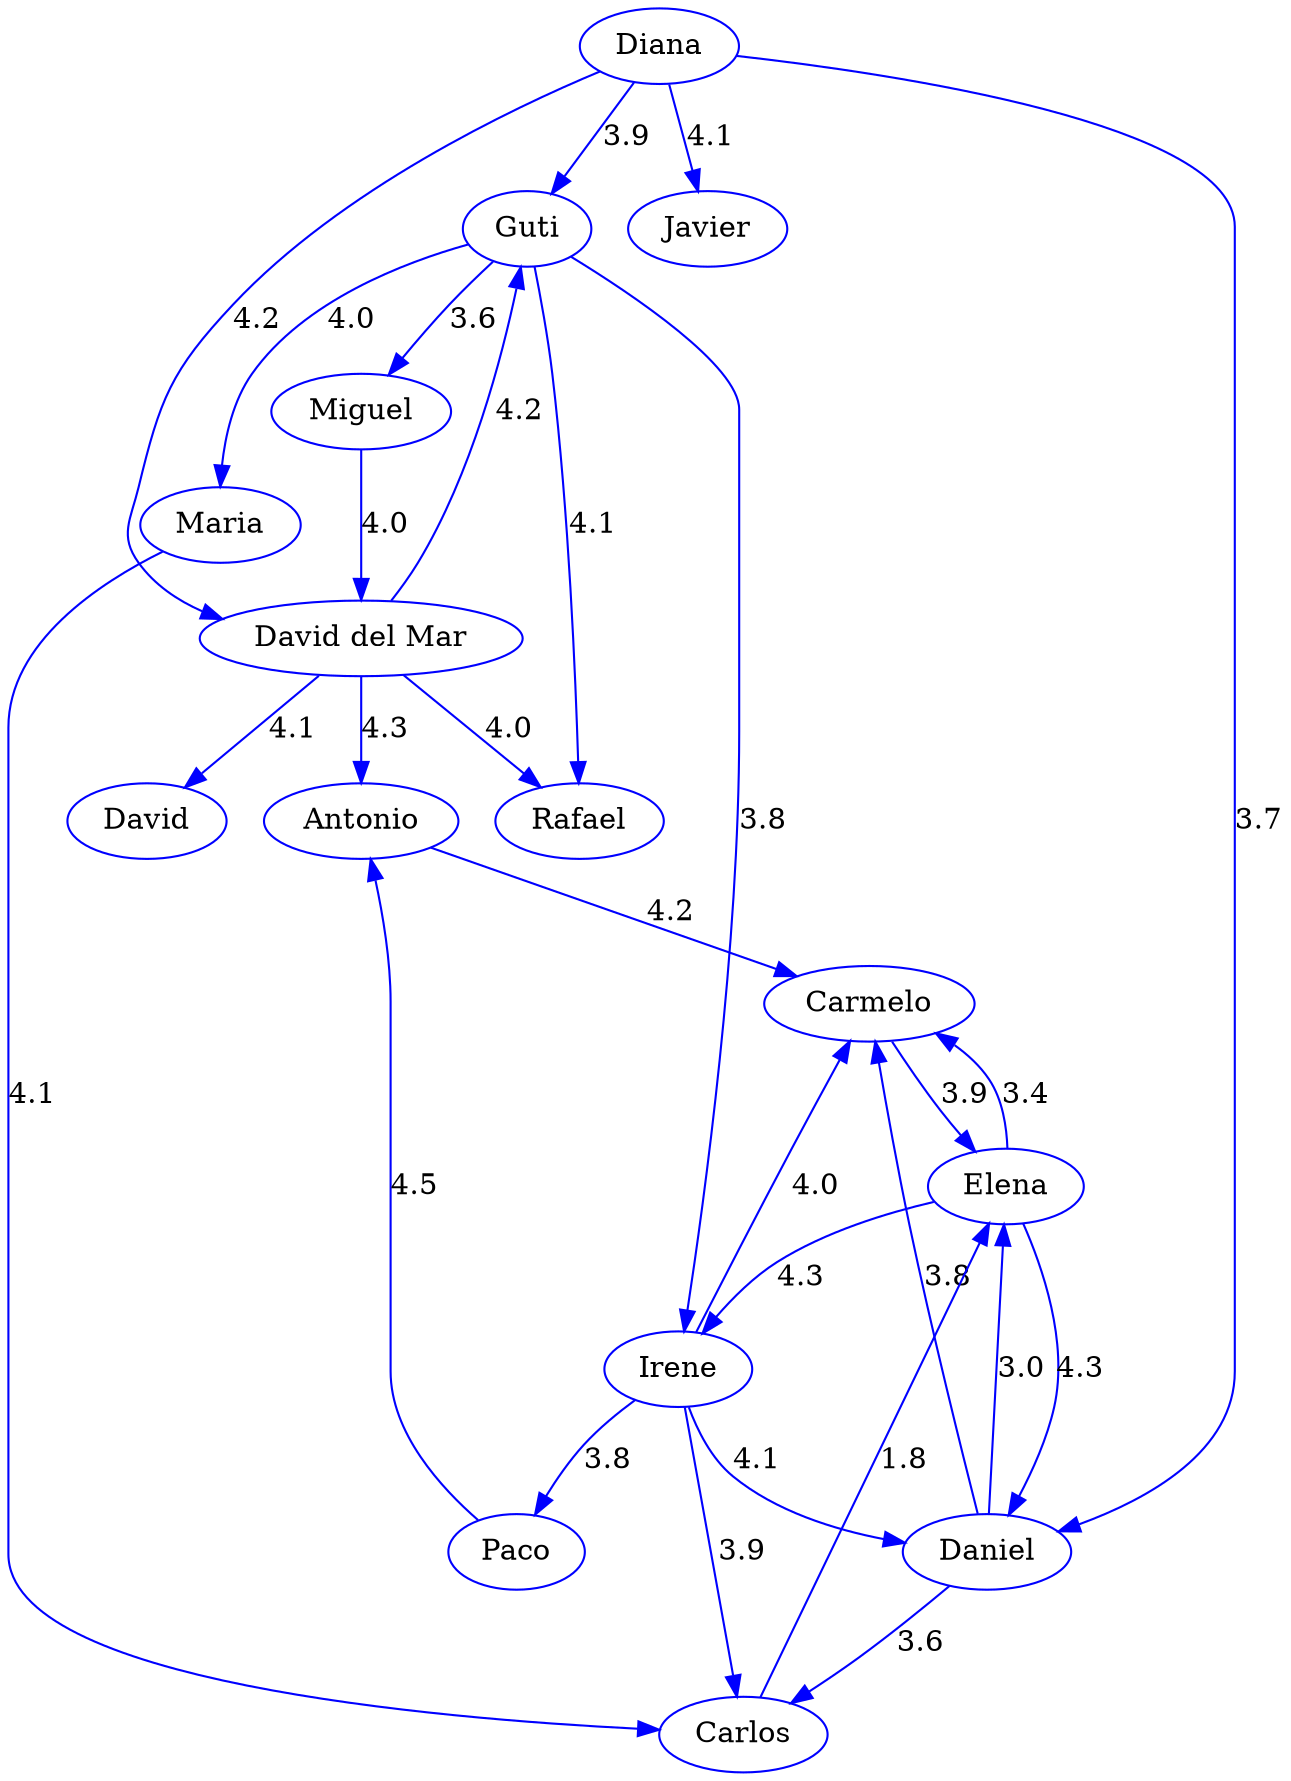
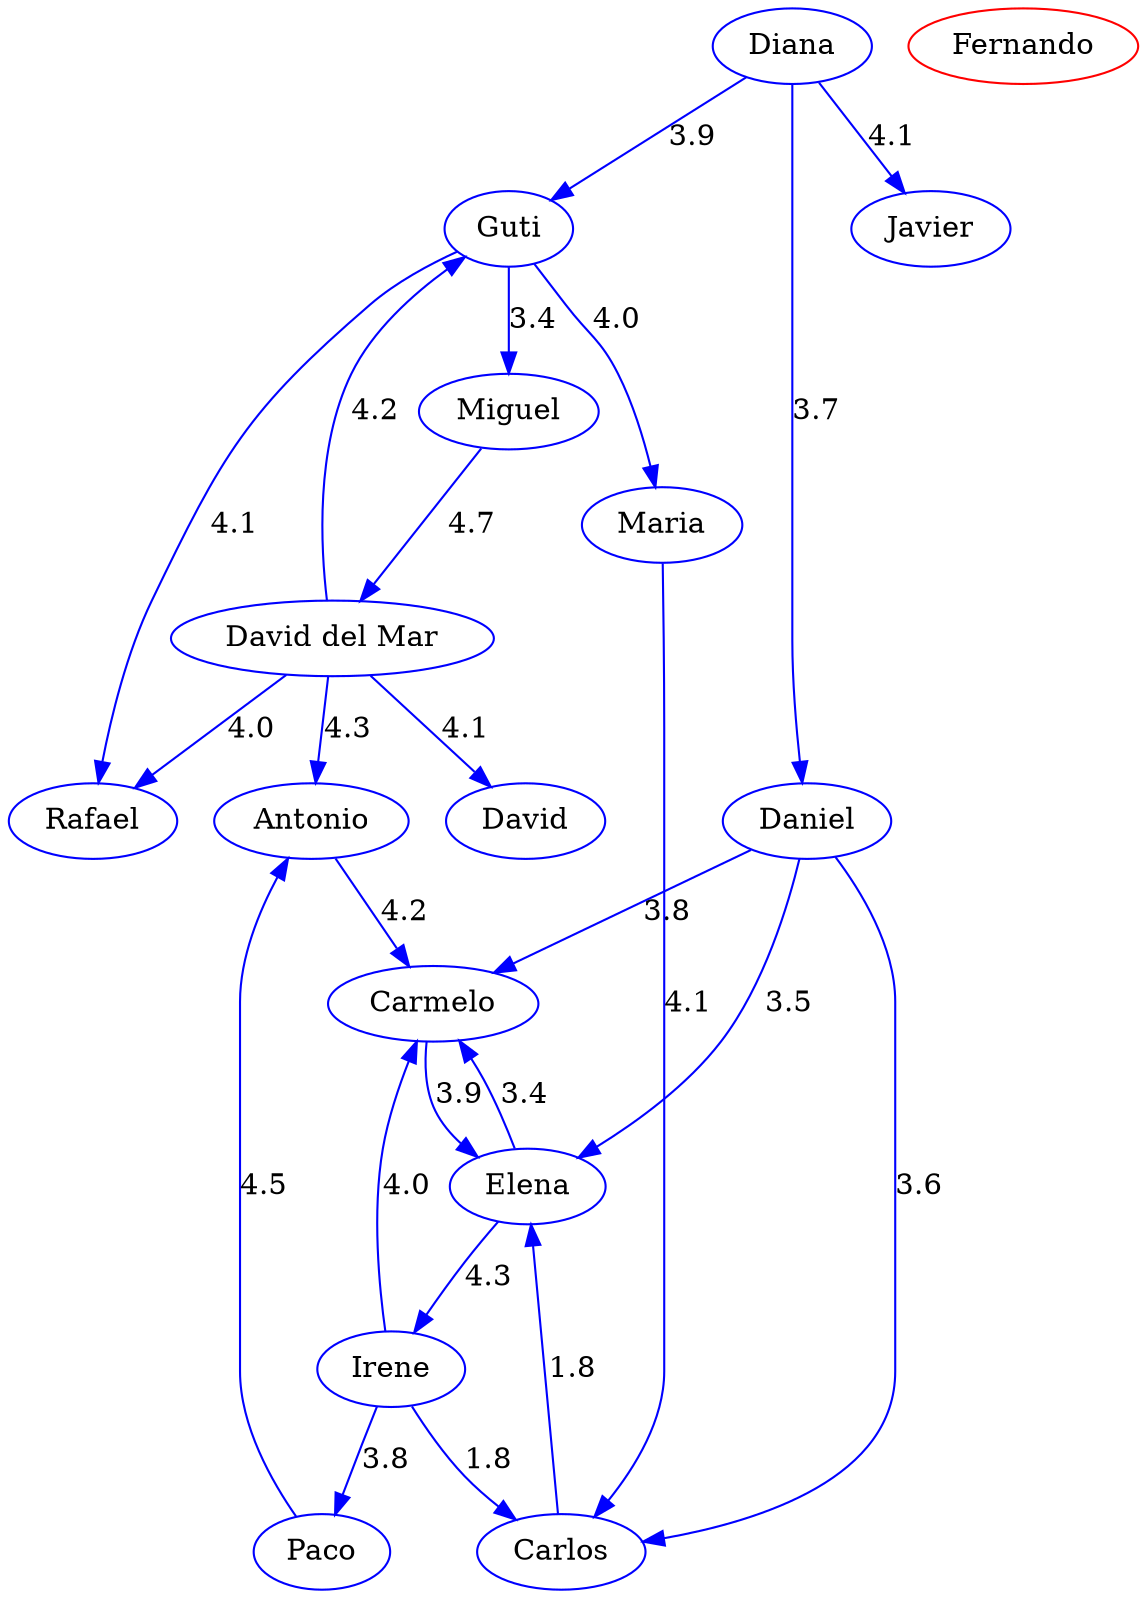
node "Fernando": added
edge "Diana" -> "David del Mar": removed, label "4.2"
edge "Guti" -> "Miguel": label "3.6" -> "3.4"
edge "Miguel" -> "David del Mar": label "4.0" -> "4.7"
edge "Guti" -> "Irene": removed, label "3.8"
edge "Elena" -> "Daniel": removed, label "4.3"
edge "Daniel" -> "Elena": label "3.0" -> "3.5"
edge "Irene" -> "Daniel": removed, label "4.1"
edge "Irene" -> "Carlos": label "3.9" -> "1.8"
